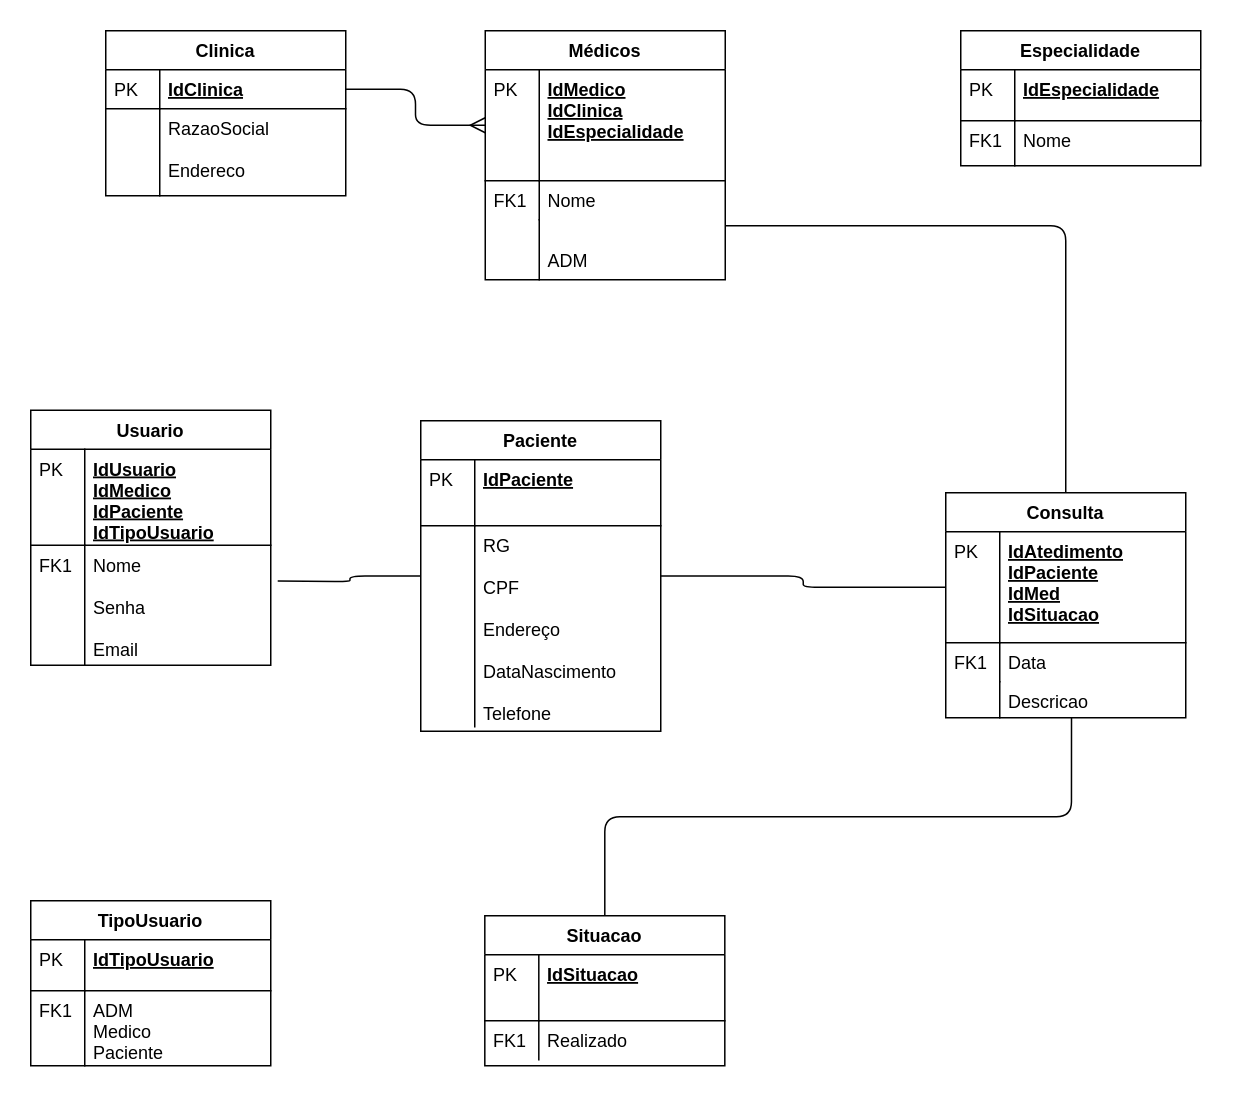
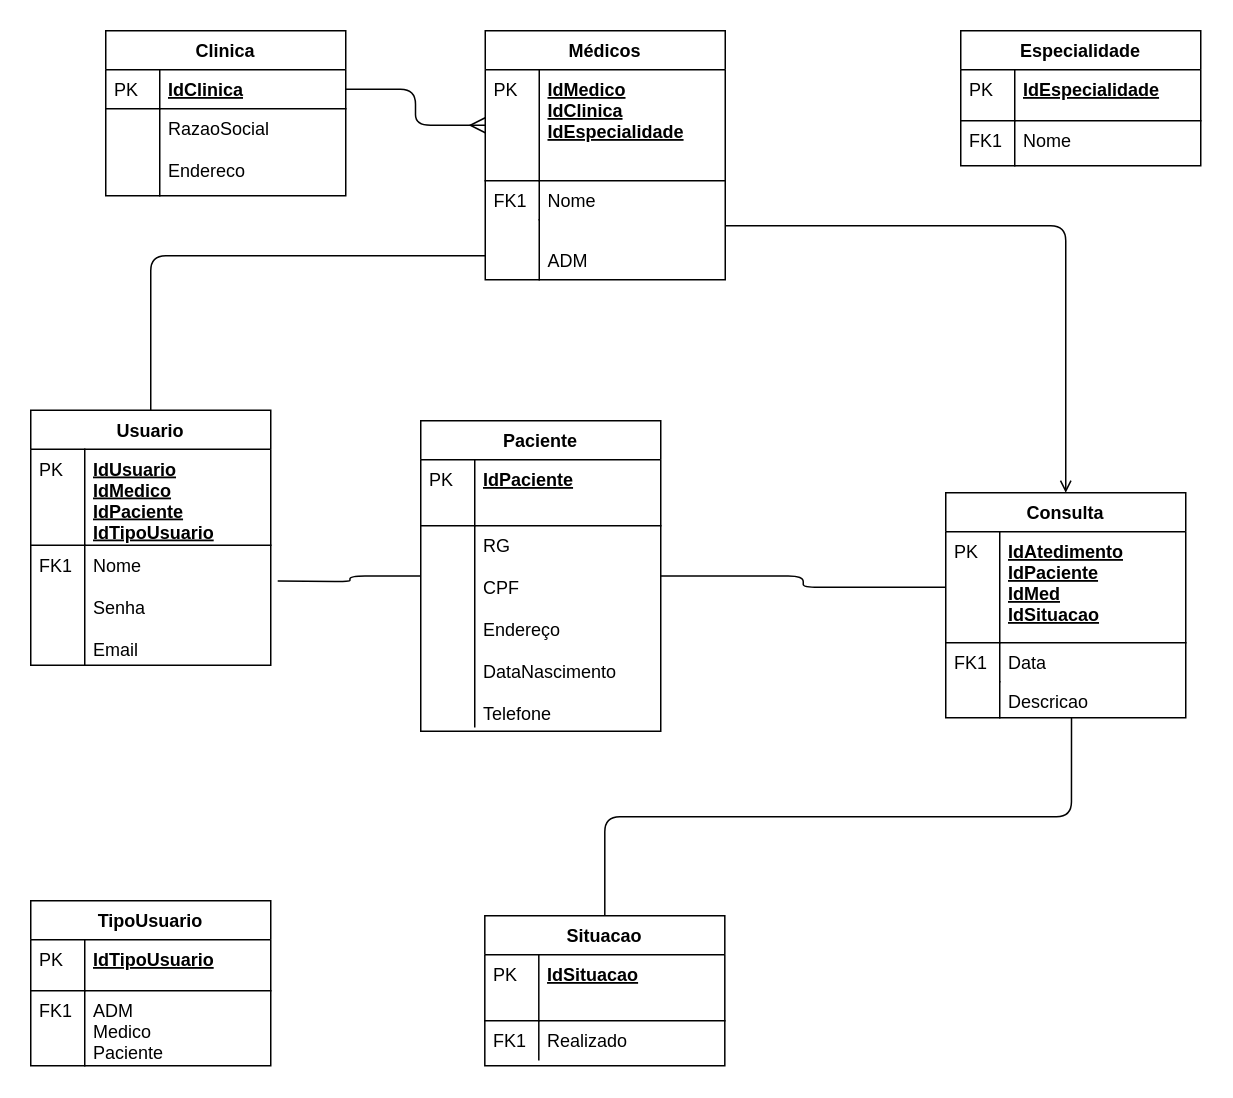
edge "Médicos" -- "Usuario": added
edge "Médicos" -- "Consulta": arrowhead none -> open
